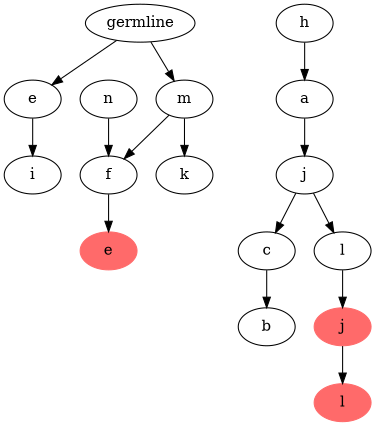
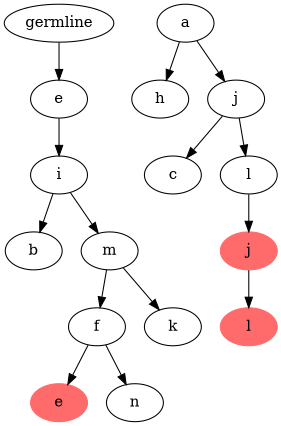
edge "h" -> "a": reversed
edge "germline" -> "m": now "i" -> "m"
edge "n" -> "f": reversed
edge "c" -> "b": now "i" -> "b"
